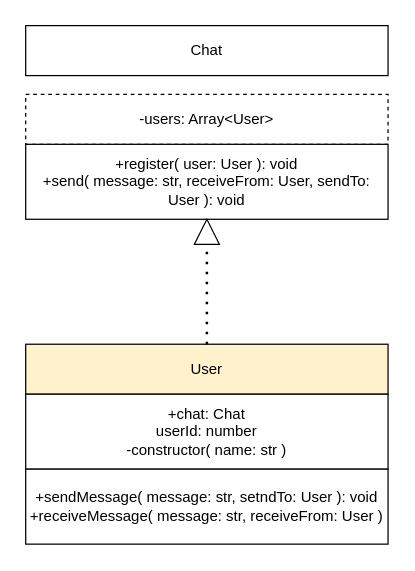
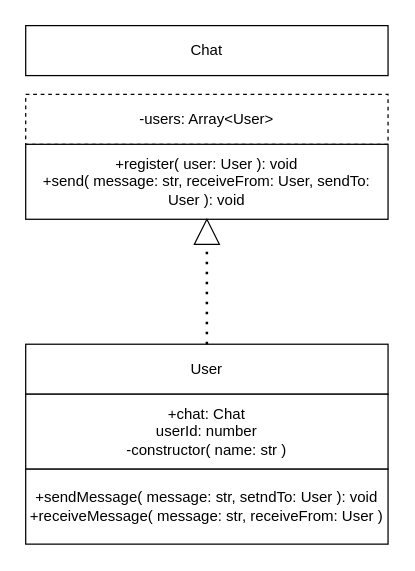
node "User": fillcolor #fff2cc -> #ffffff
